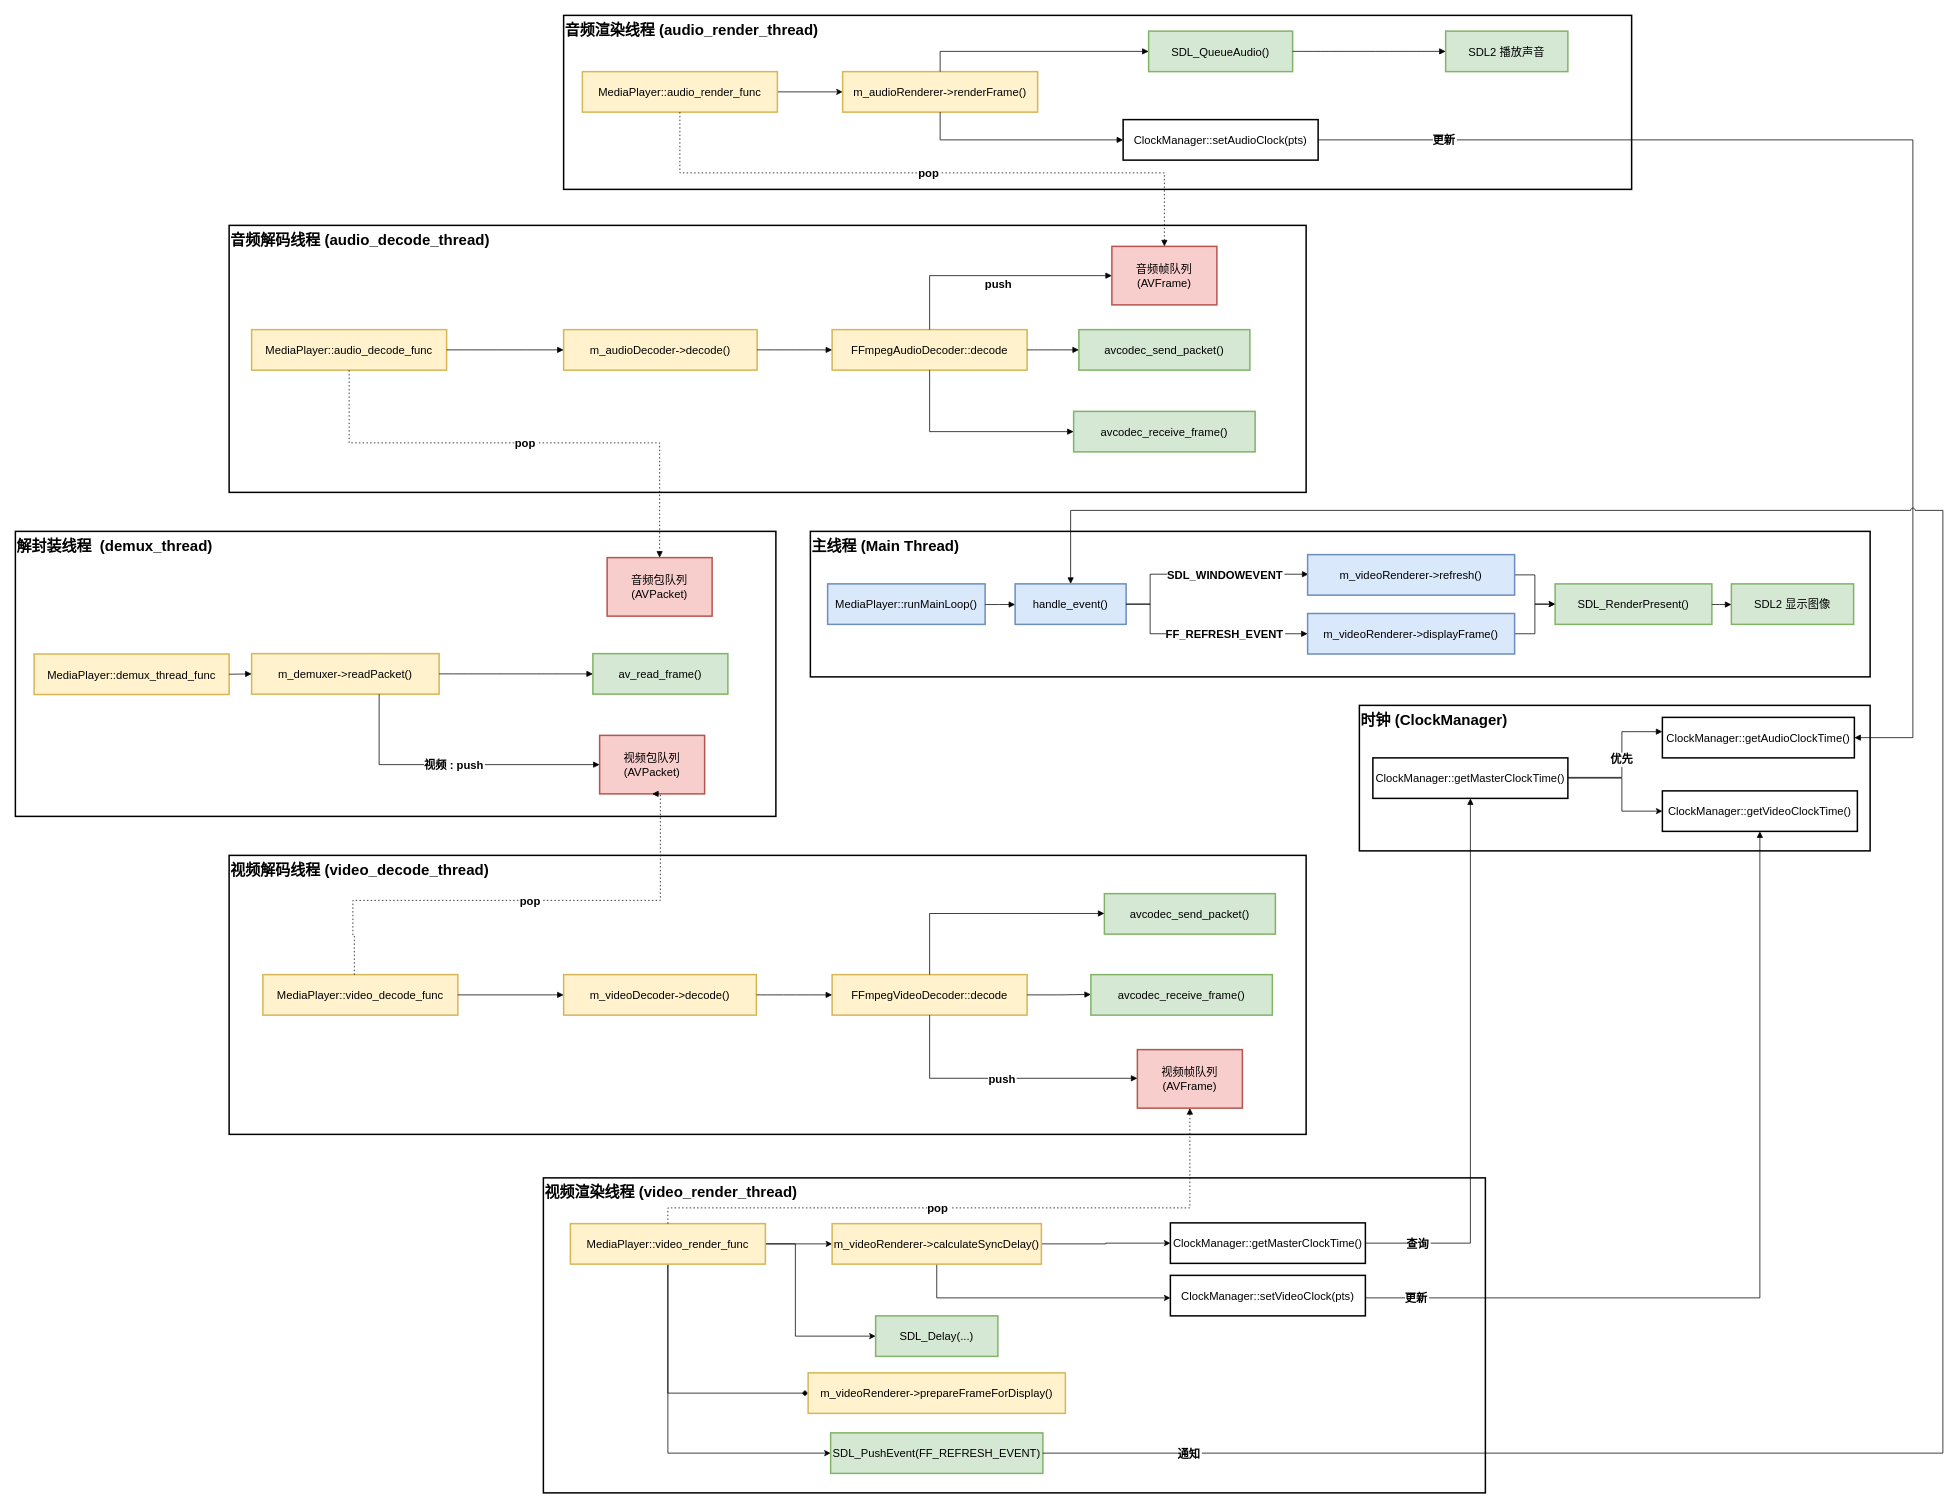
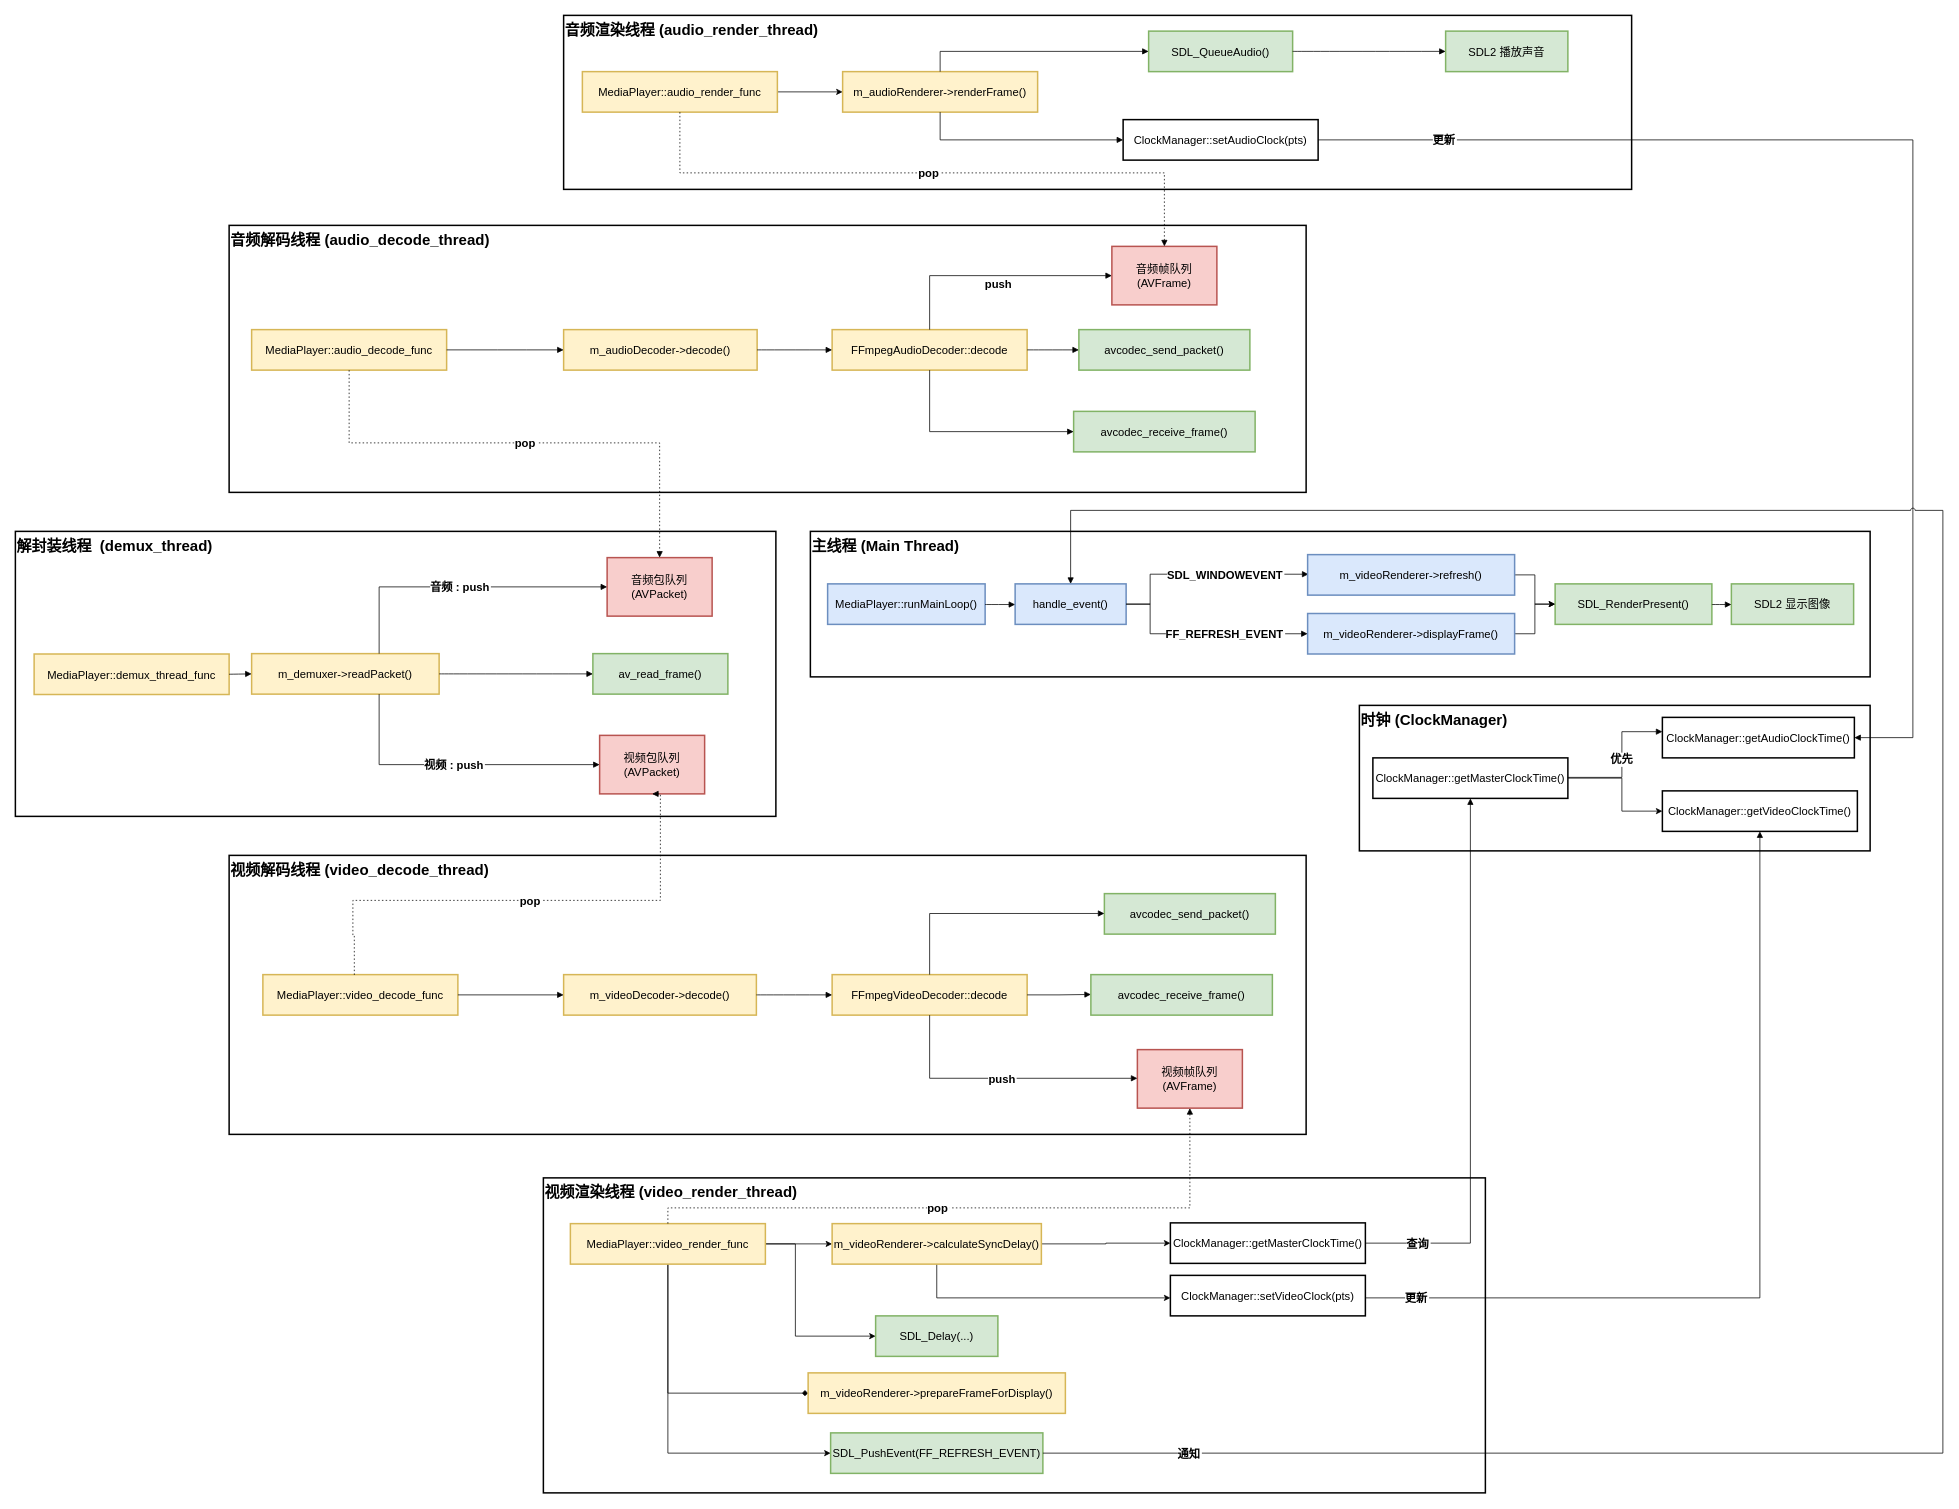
edge "m_demuxer->readPacket()" -> "音频包队列 (AVPacket)": added, label "音频 : push"
